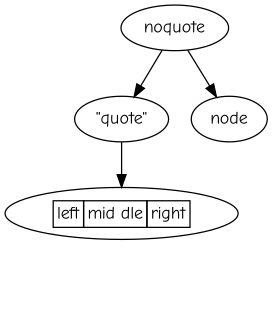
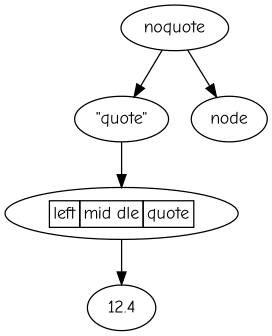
node "left": text "right" -> "quote"
node "12.4": added
